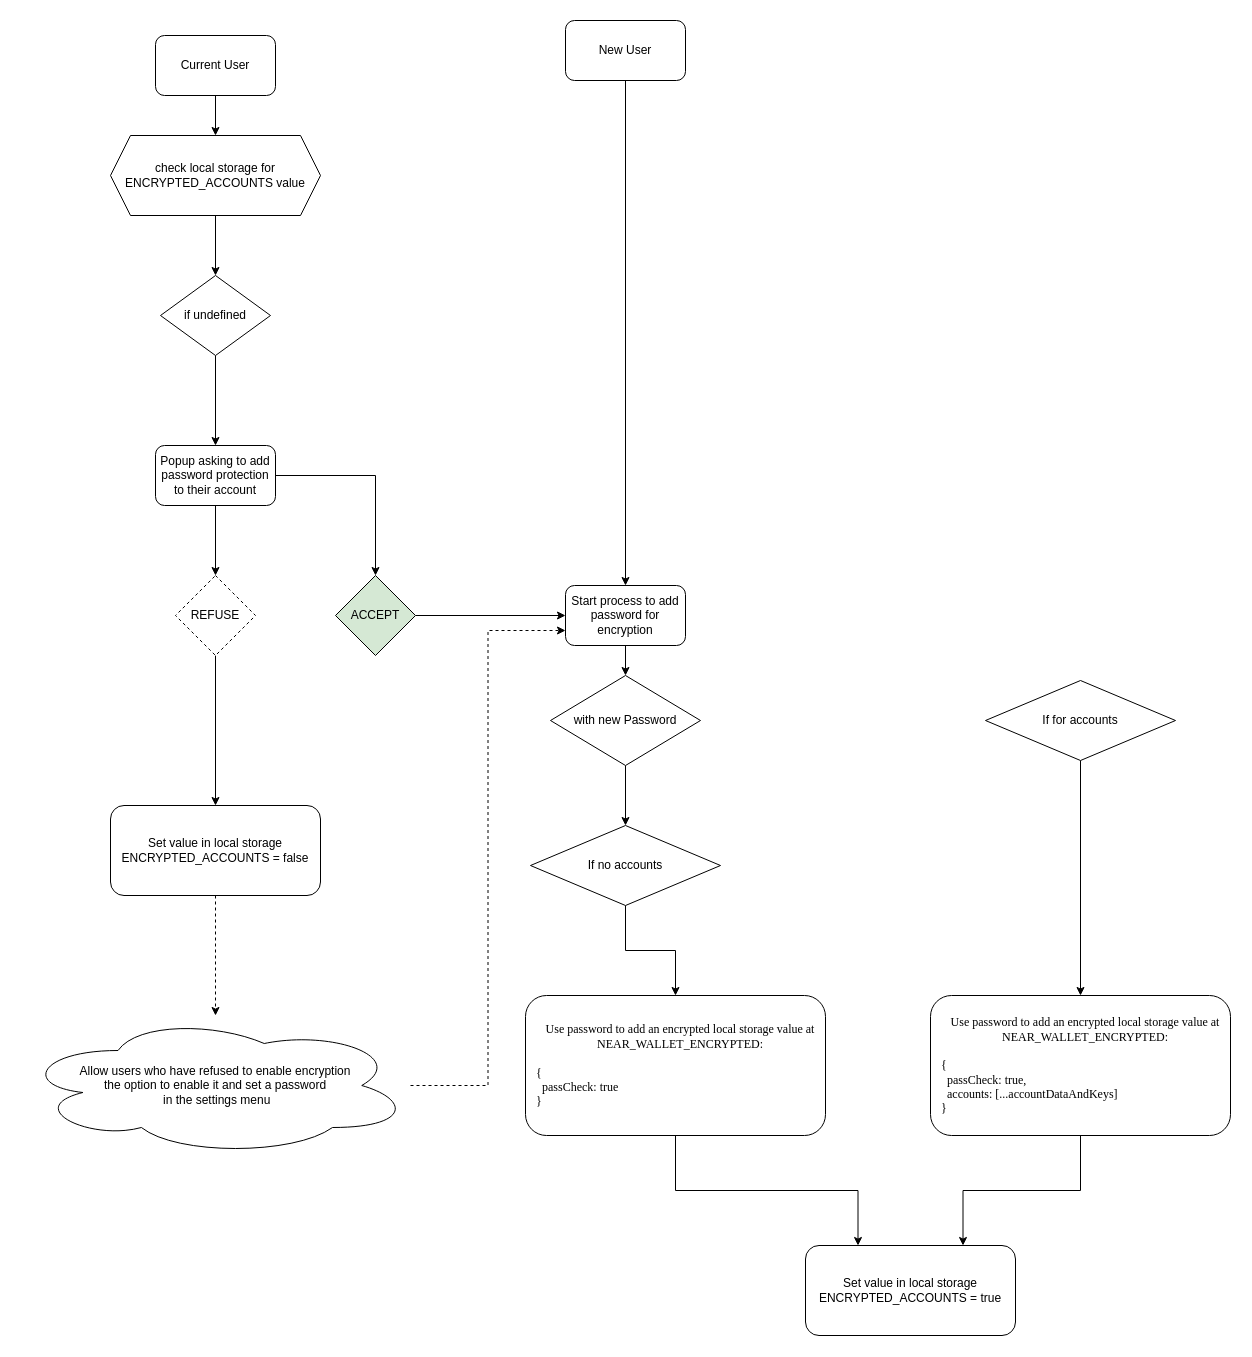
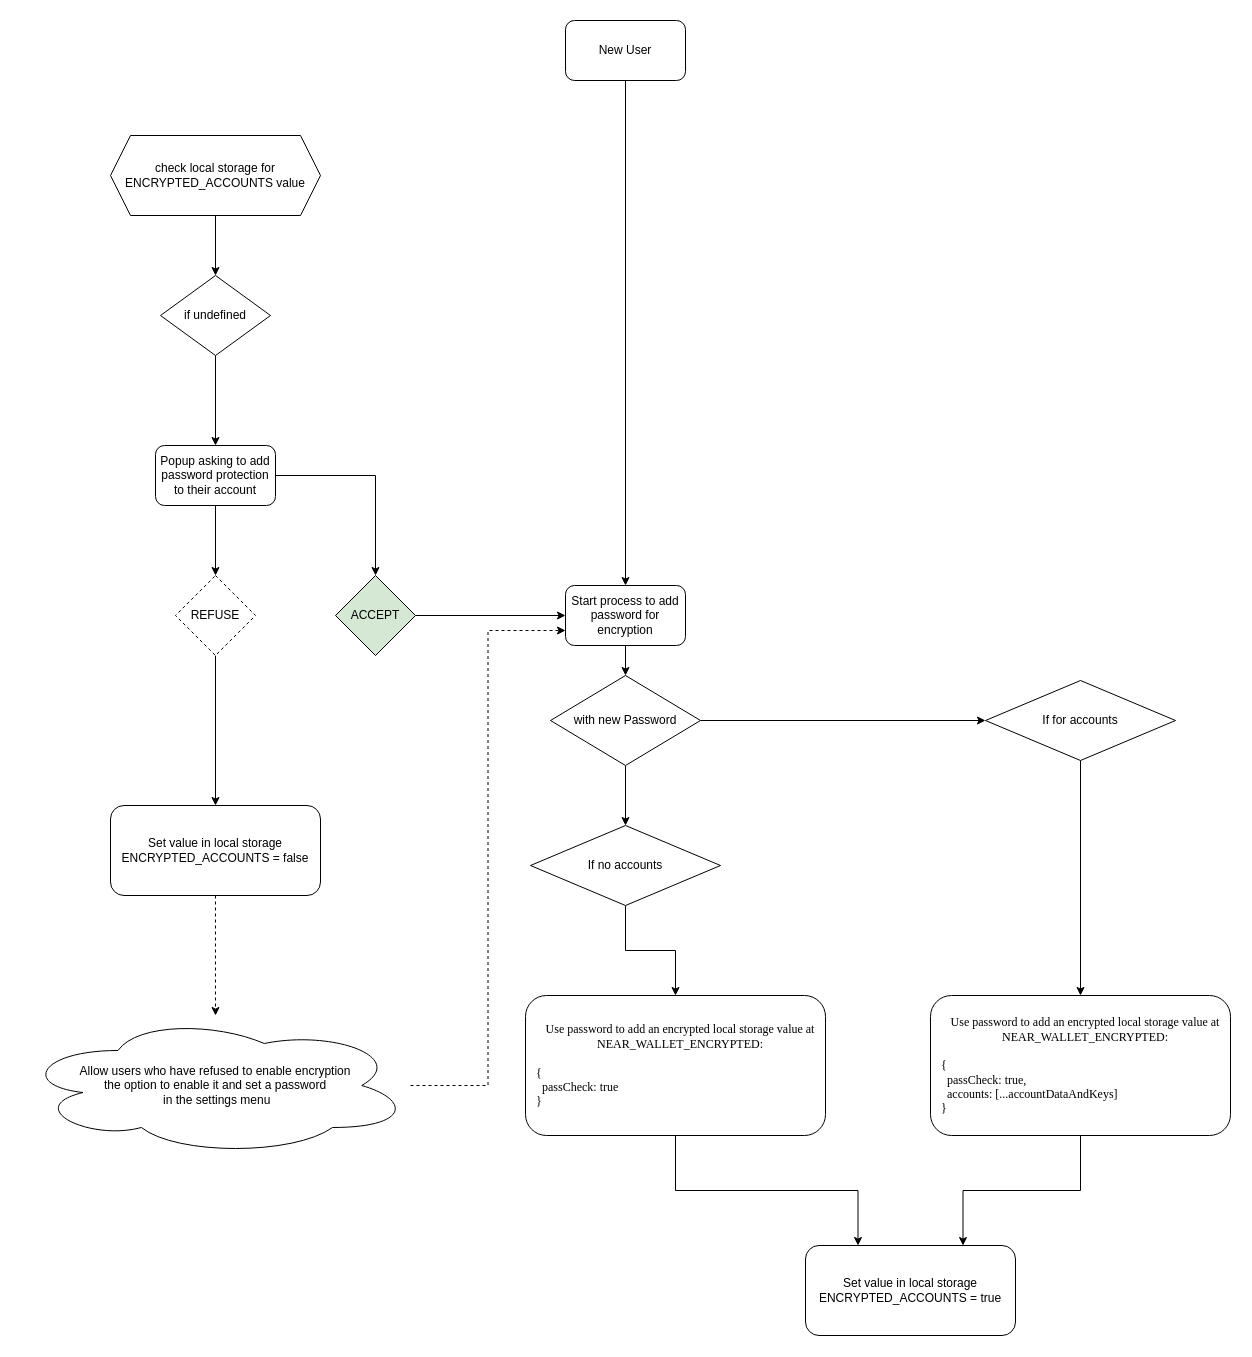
node "Current User": removed
edge "Current User" -> "check local storage for ENCRYPTED_ACCOUNTS value": removed
edge "with new Password" -> "If for accounts": added
